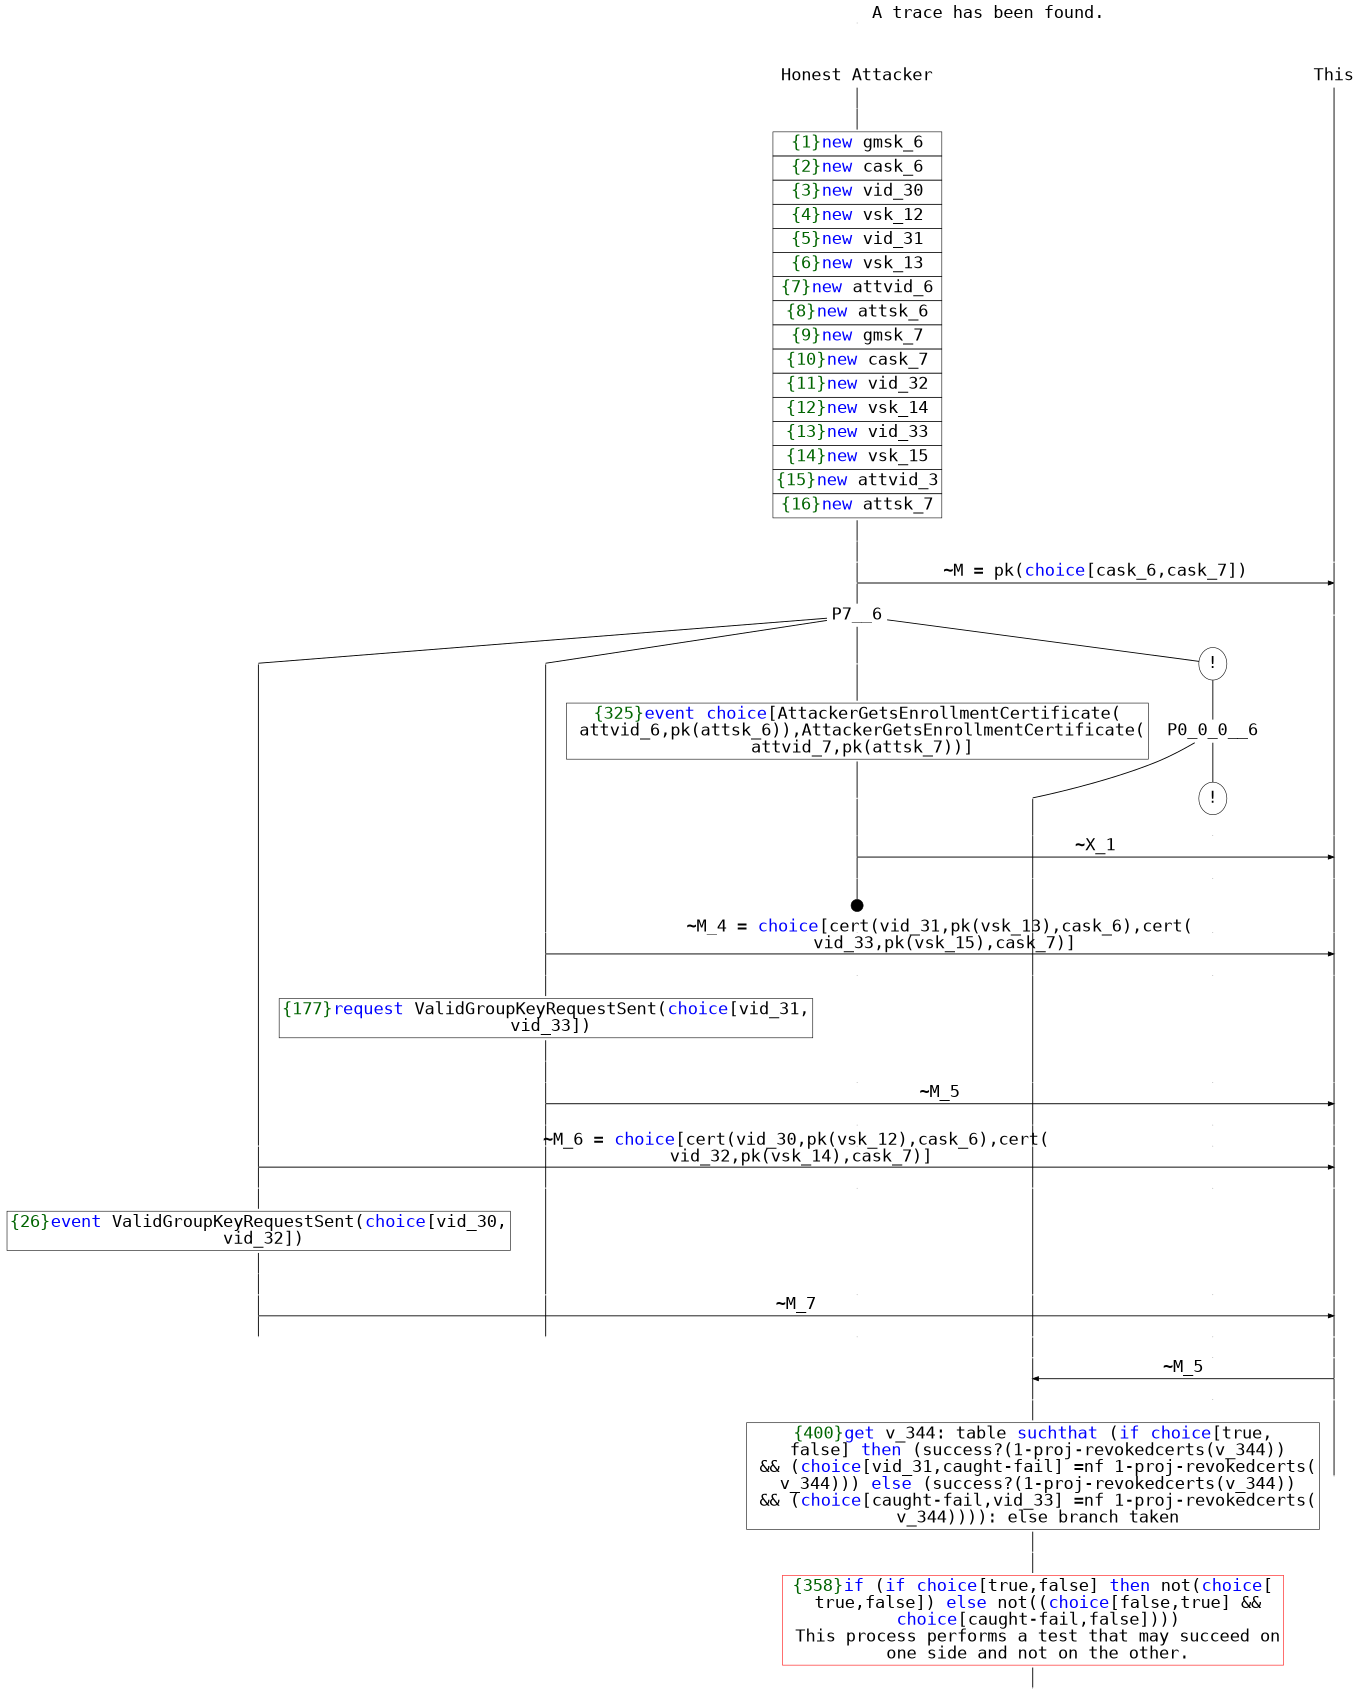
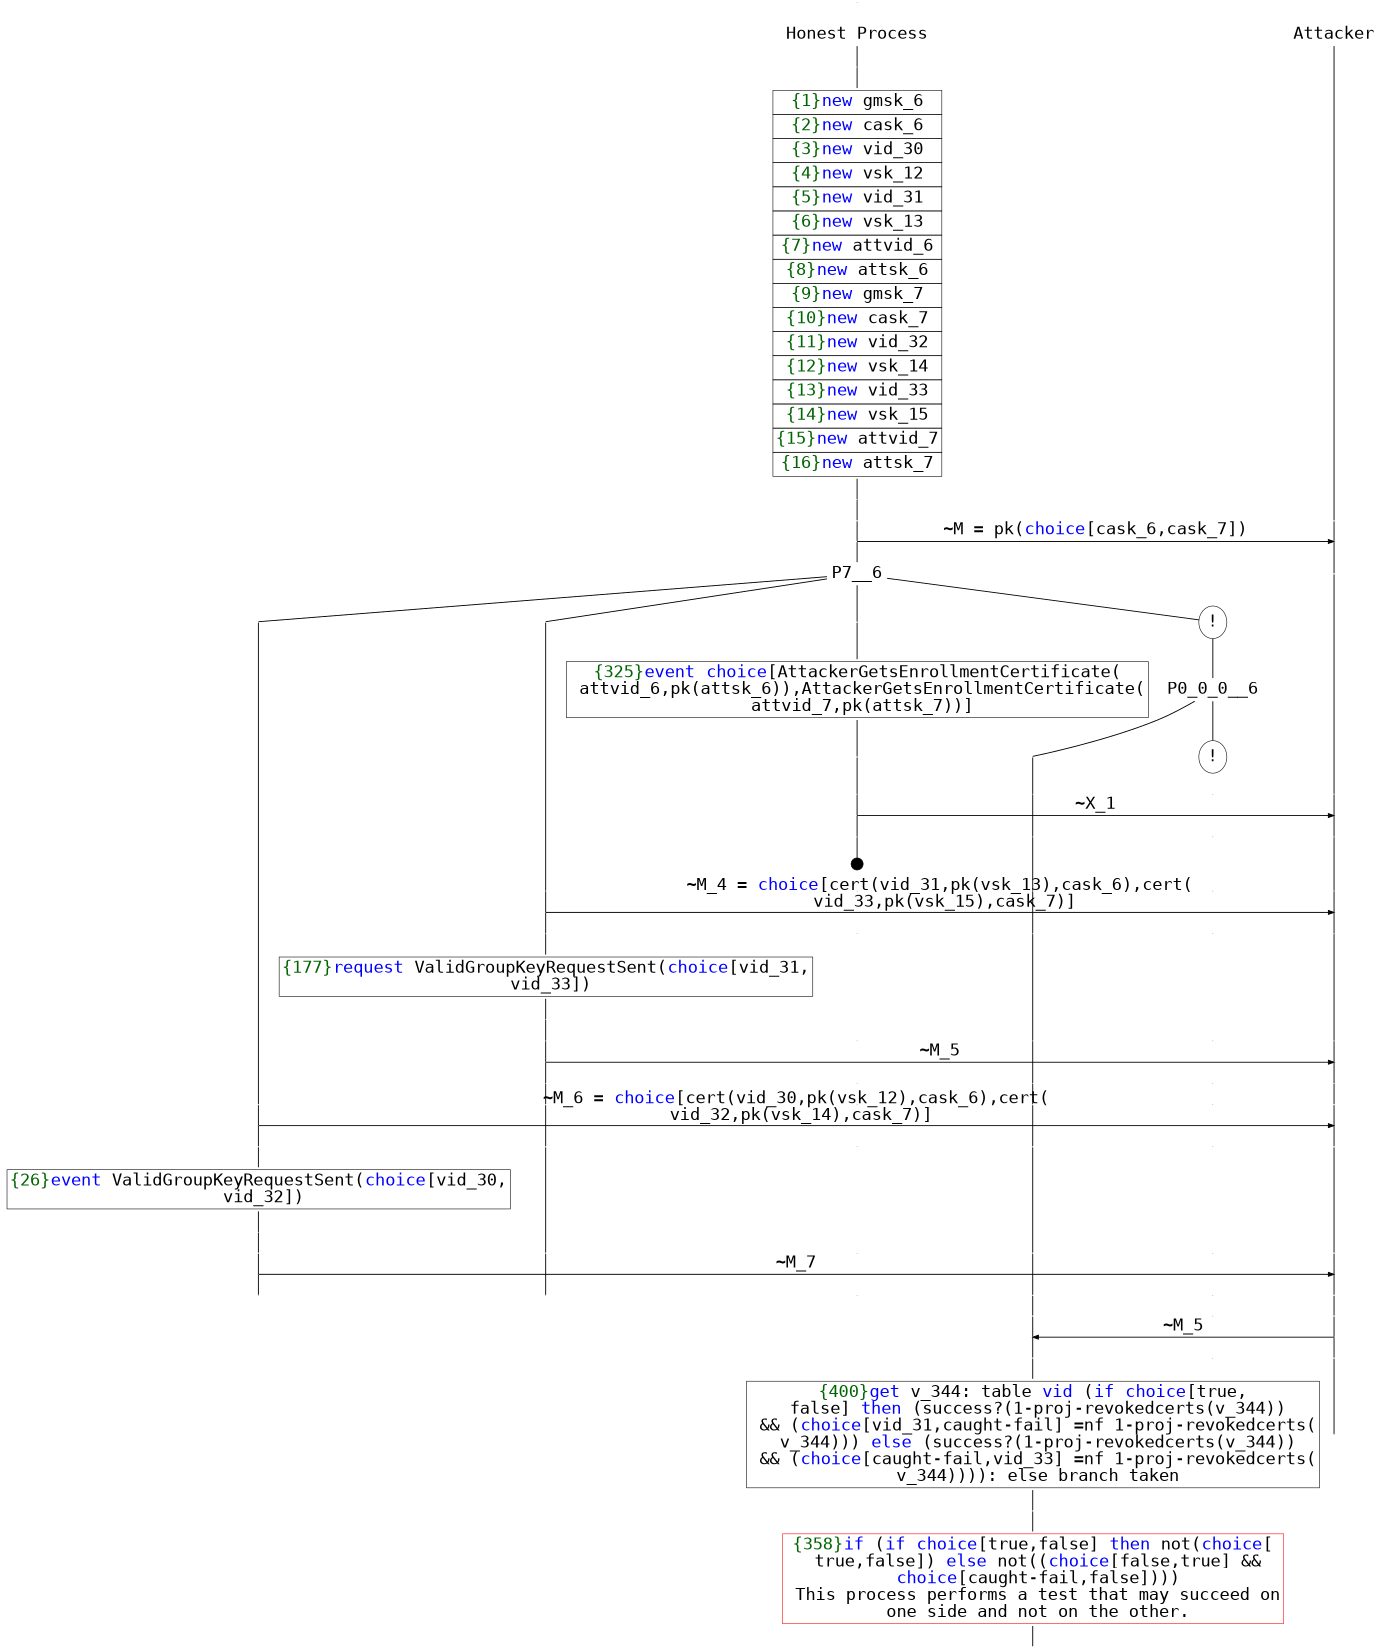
node "A trace has been found.": removed
node "Honest Attacker": label "Honest Attacker" -> "Honest Process"
node "This": label "This" -> "Attacker"
node "{1}": text "attvid_3" -> "attvid_7"
node "{400}": text "suchthat" -> "vid"
